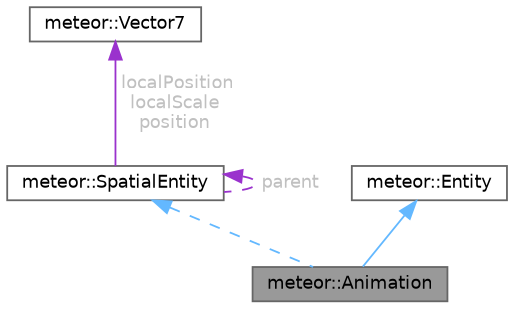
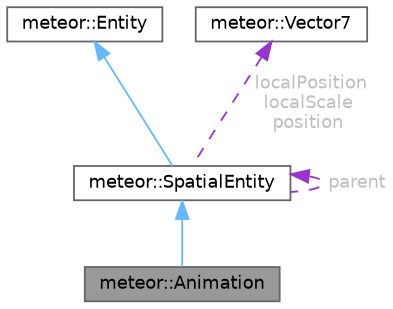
edge "meteor::SpatialEntity" -> "meteor::Vector7": style solid -> dashed
edge "meteor::Animation" -> "meteor::SpatialEntity": style dashed -> solid
edge "meteor::Animation" -> "meteor::Entity": now "meteor::SpatialEntity" -> "meteor::Entity"
